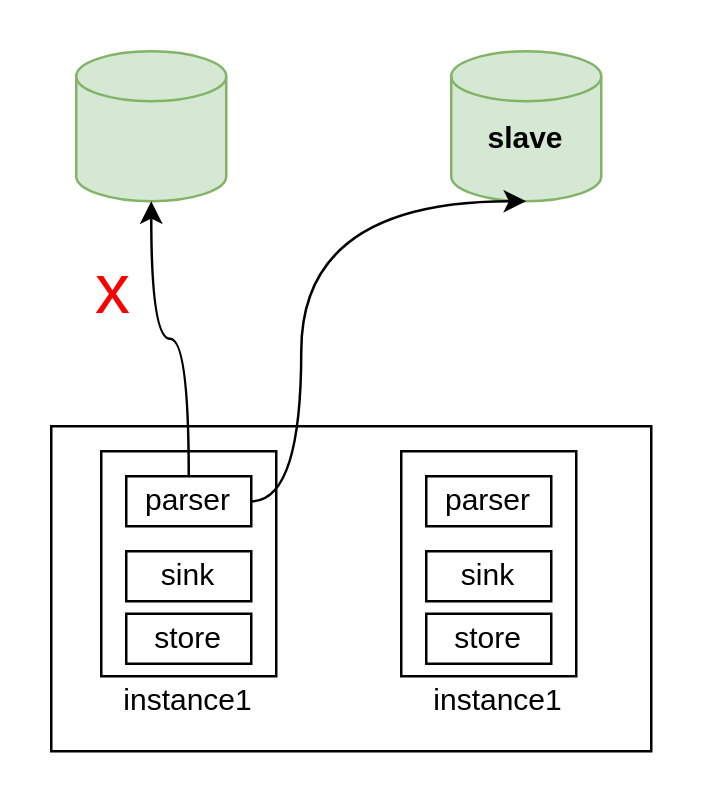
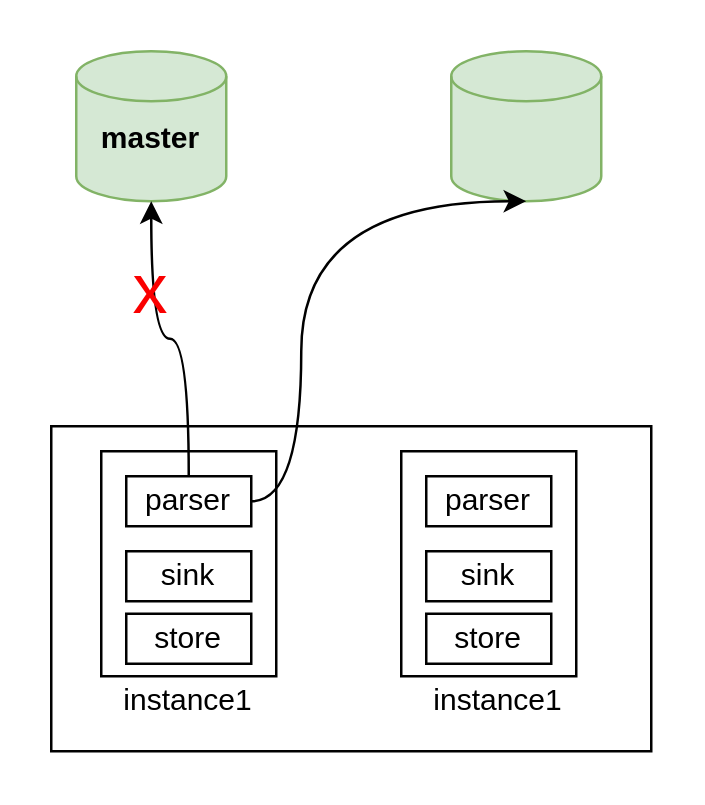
node "master": added
node "slave": removed
node "x": moved (114, 289) -> (151, 289)
